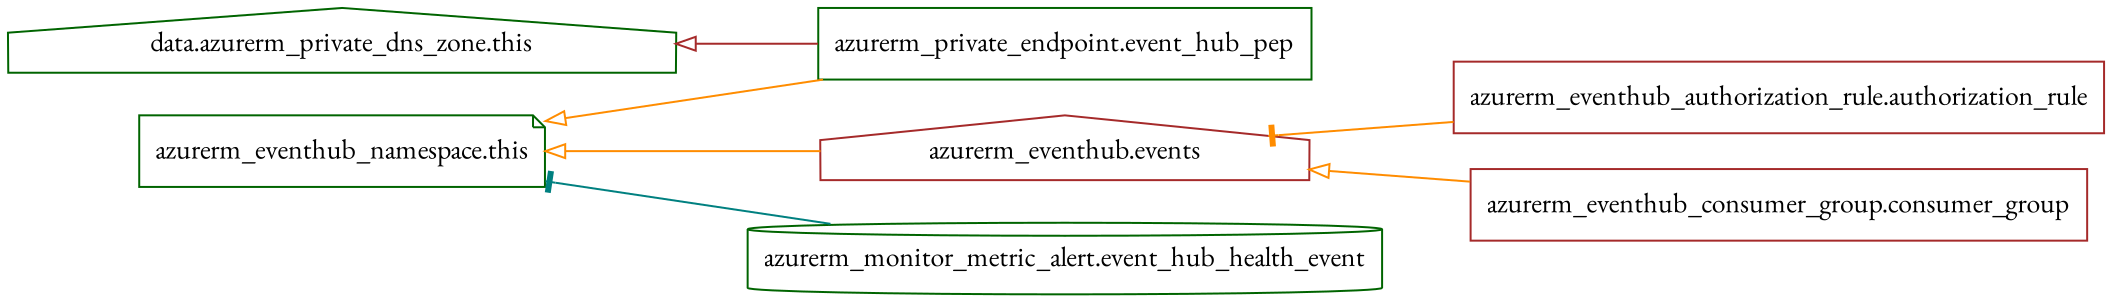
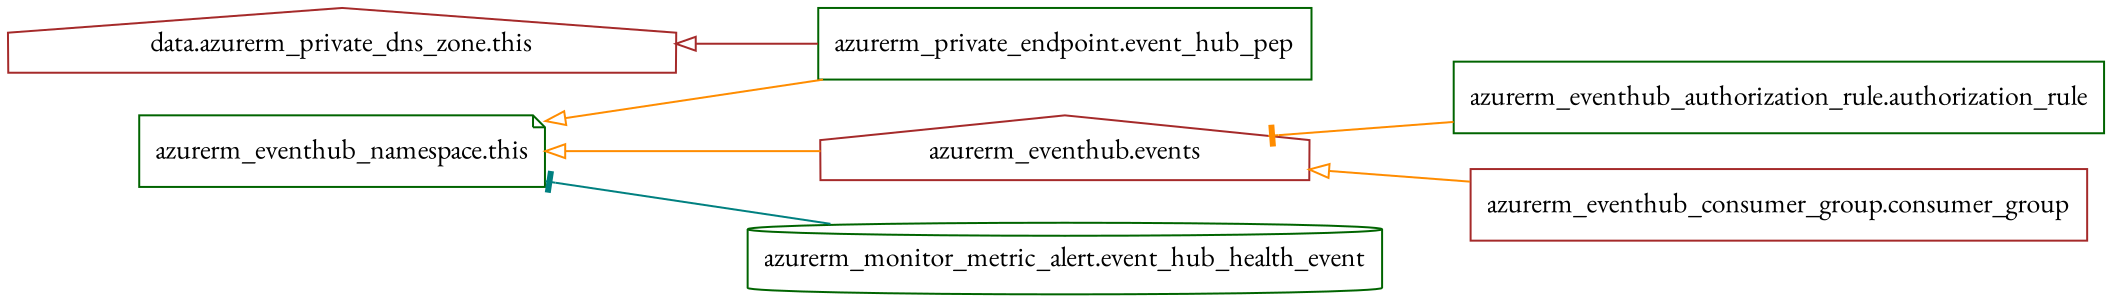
node "data.azurerm_private_dns_zone.this": color darkgreen -> brown
node "azurerm_eventhub_authorization_rule.authorization_rule": color brown -> darkgreen
